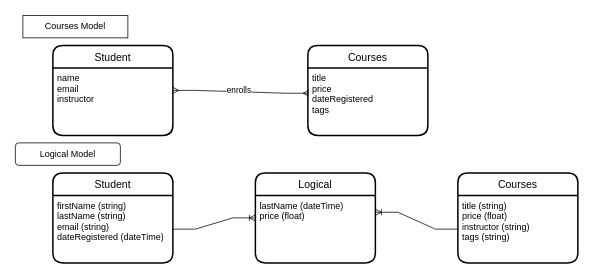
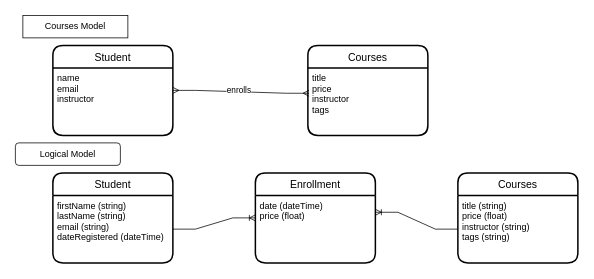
node "title price dateRegistered tags": label "title price dateRegistered tags" -> "title price instructor tags"
node "Logical": label "Logical" -> "Enrollment"
node "lastName (dateTime) price (float)": label "lastName (dateTime) price (float)" -> "date (dateTime) price (float)"
